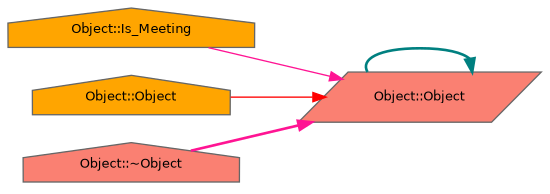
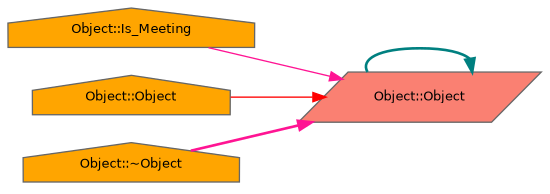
node "Object::~Object": fillcolor salmon -> orange
